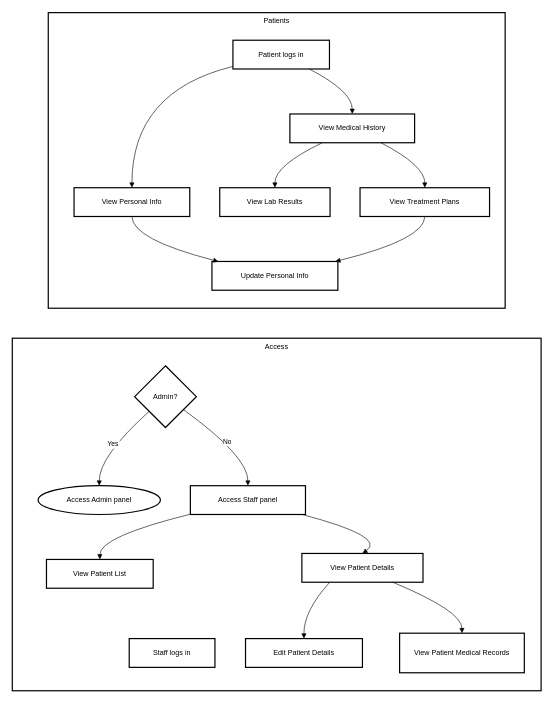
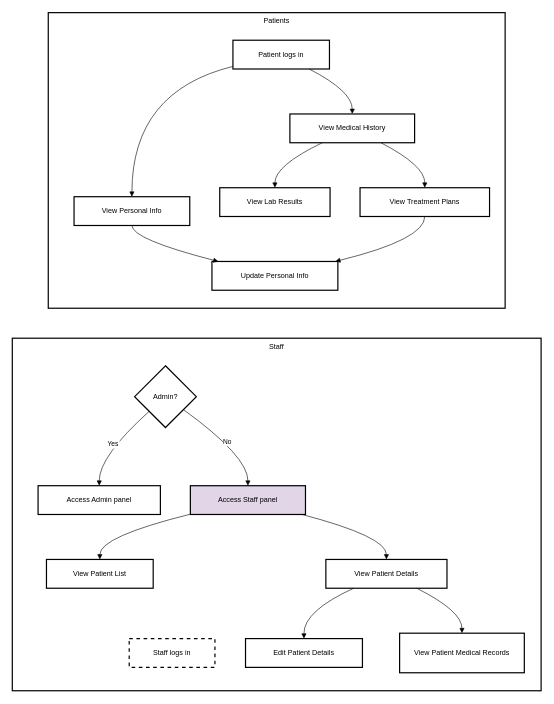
node "View Personal Info": moved (132, 202) -> (132, 211)
node "Access": label "Access" -> "Staff"
node "Access Admin panel": shape ellipse -> rectangle
node "Access Staff panel": fillcolor #ffffff -> #e1d5e7
node "View Patient Details": moved (363, 568) -> (387, 574)
node "Staff logs in": style solid -> dashed
